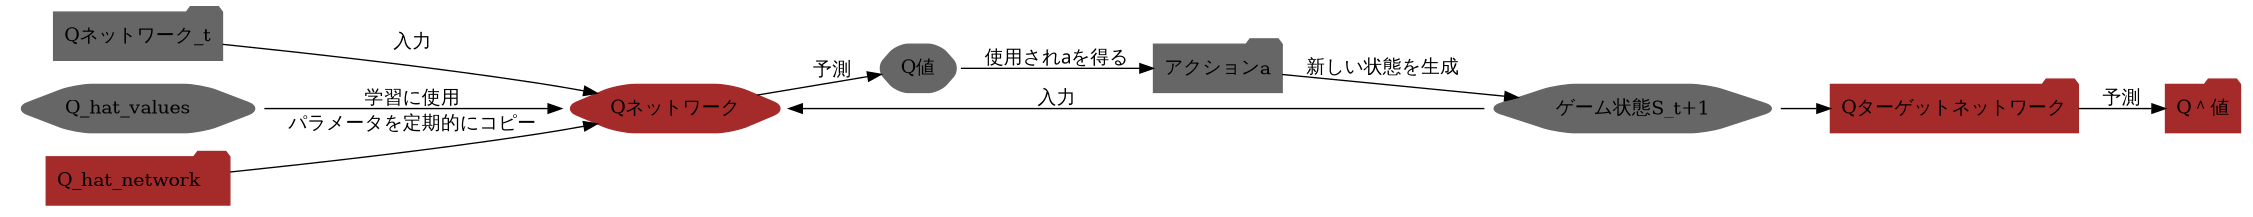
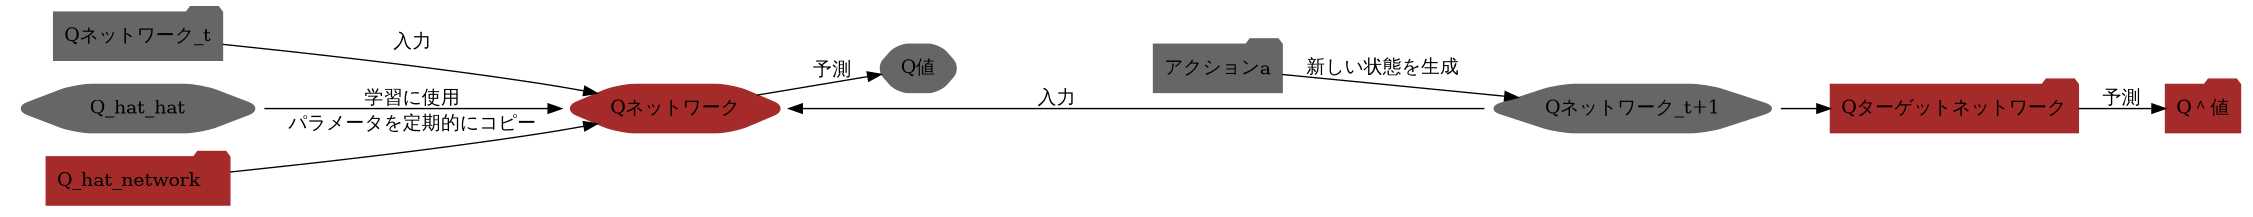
edge "Q値" -> "アクションa": removed, label "使用されaを得る"
node "Q_hat_values": label "Q_hat_values" -> "Q_hat_hat"
node "ゲーム状態S_t+1": label "ゲーム状態S_t+1" -> "Qネットワーク_t+1"
